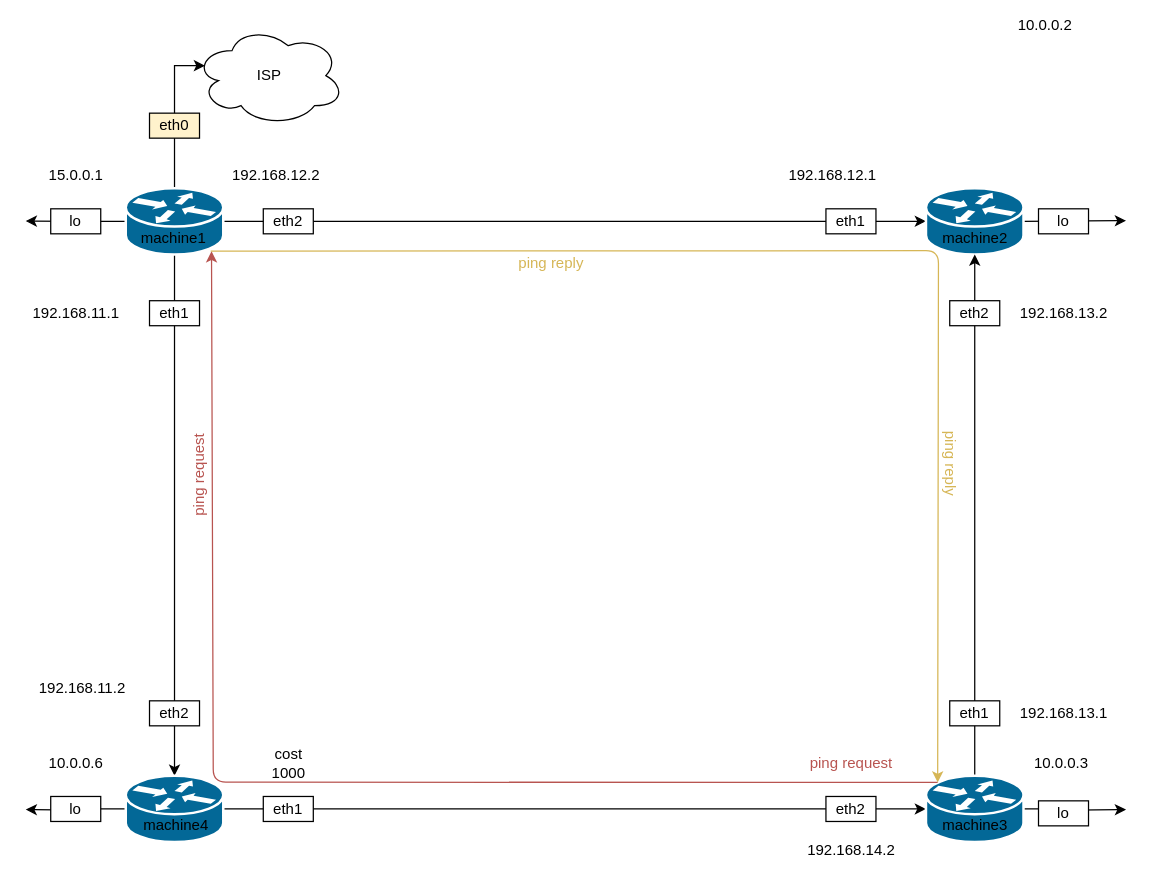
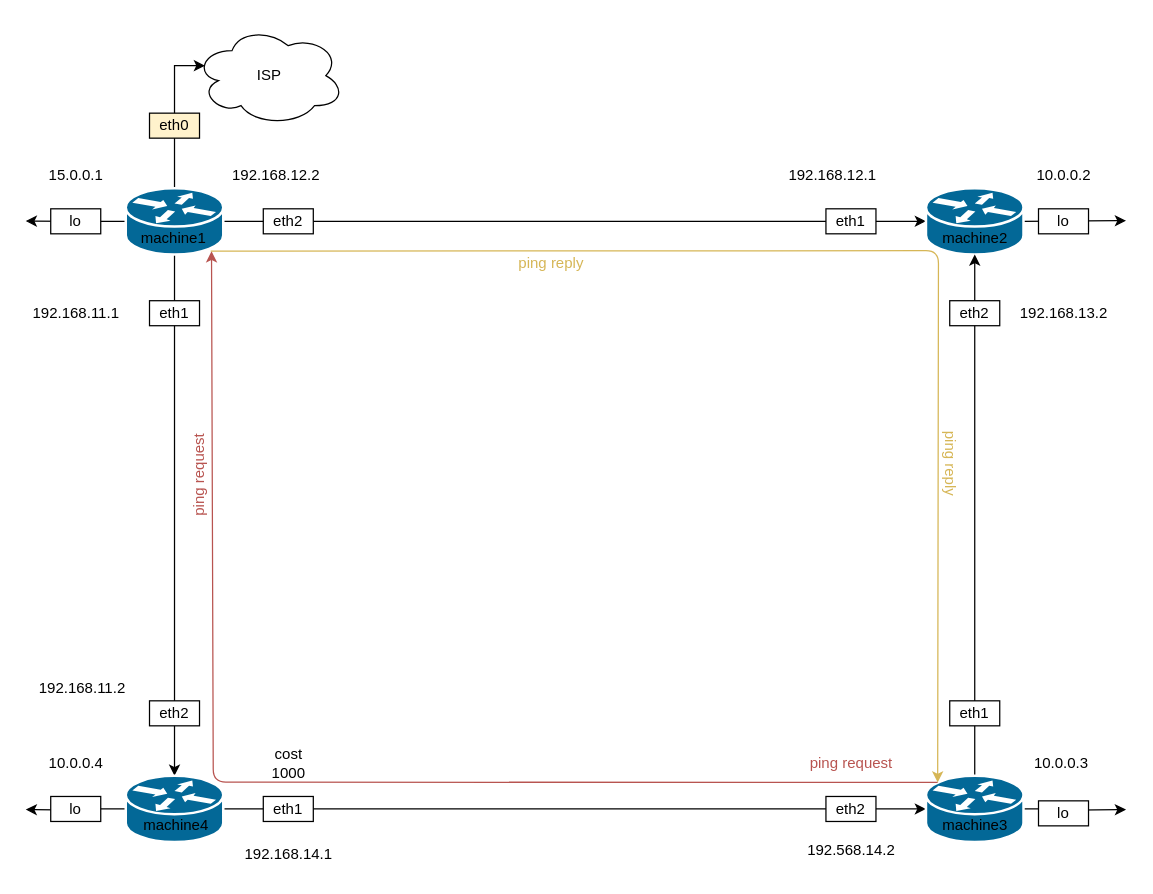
node "10.0.0.2": moved (1044, 26) -> (1063, 176)
node "192.168.13.1": removed
node "10.0.0.6": label "10.0.0.6" -> "10.0.0.4"
node "192.168.14.2": label "192.168.14.2" -> "192.568.14.2"
node "192.168.14.1": added
